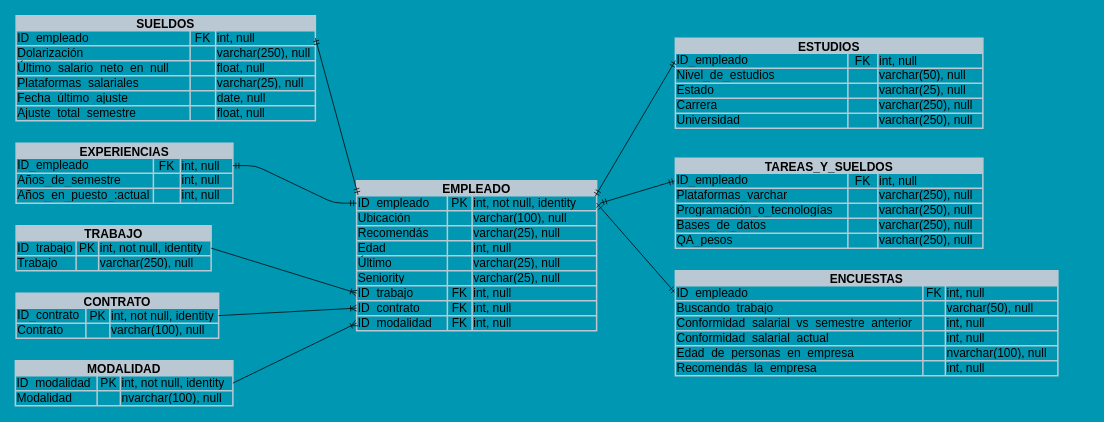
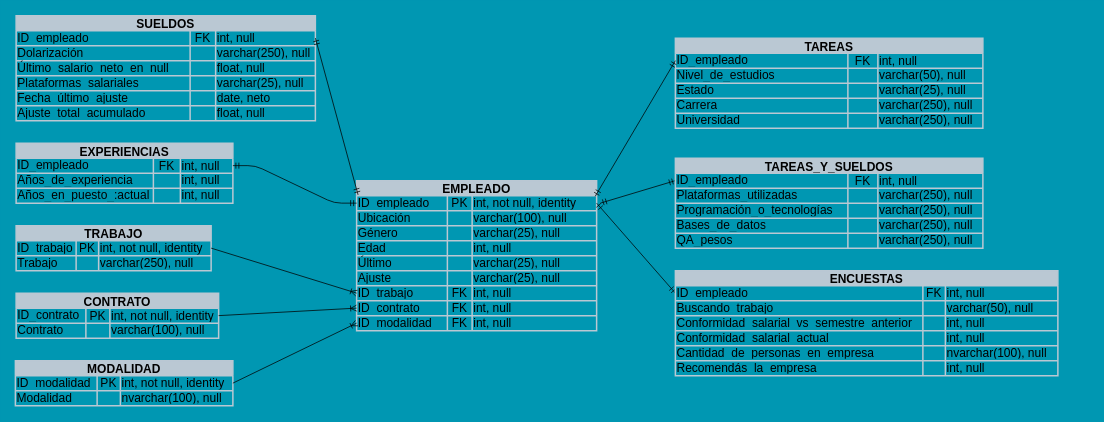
node "ESTUDIOS": label "ESTUDIOS" -> "TAREAS"
node "date, null": label "date, null" -> "date, neto"
node "Ajuste_total_semestre": label "Ajuste_total_semestre" -> "Ajuste_total_acumulado"
node "Años_de_semestre": label "Años_de_semestre" -> "Años_de_experiencia"
node "Plataformas_varchar": label "Plataformas_varchar" -> "Plataformas_utilizadas"
node "Recomendás": label "Recomendás" -> "Género"
node "Seniority": label "Seniority" -> "Ajuste"
node "Edad_de_personas_en_empresa": label "Edad_de_personas_en_empresa" -> "Cantidad_de_personas_en_empresa"
